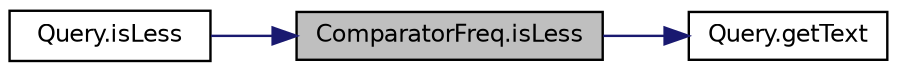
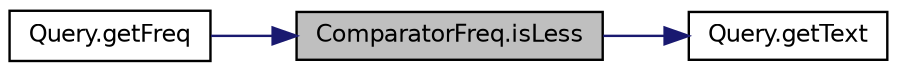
node "Query.isLess": label "Query.isLess" -> "Query.getFreq"
